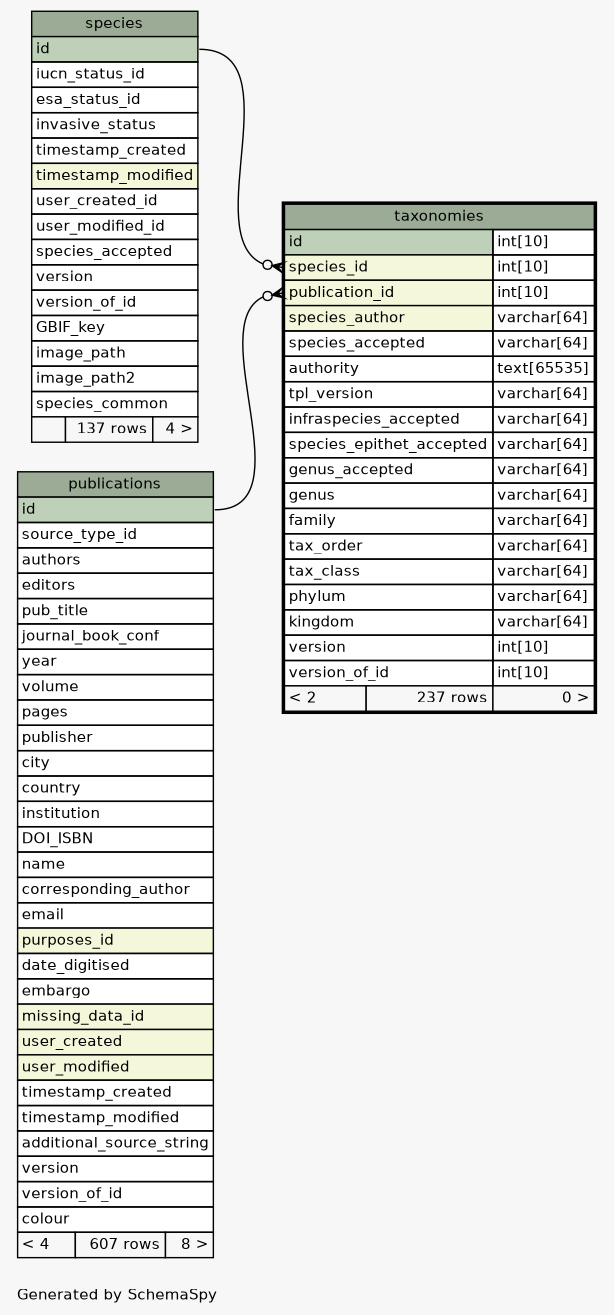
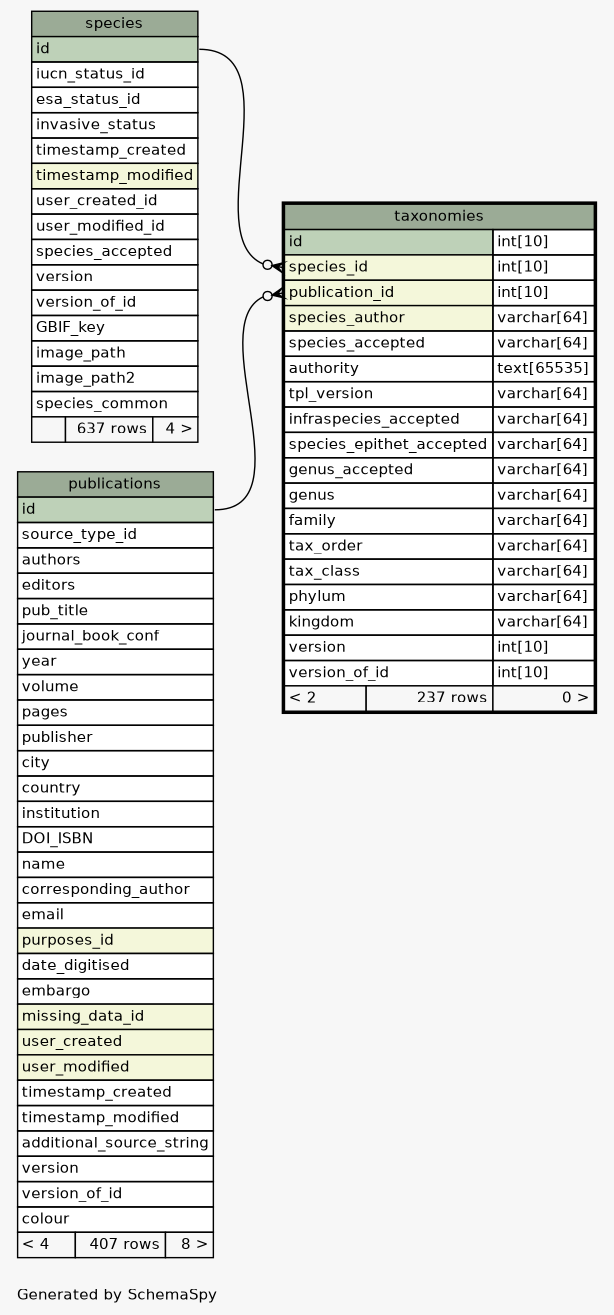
node "species": text "137 rows" -> "637 rows"
node "publications": text "607 rows" -> "407 rows"
